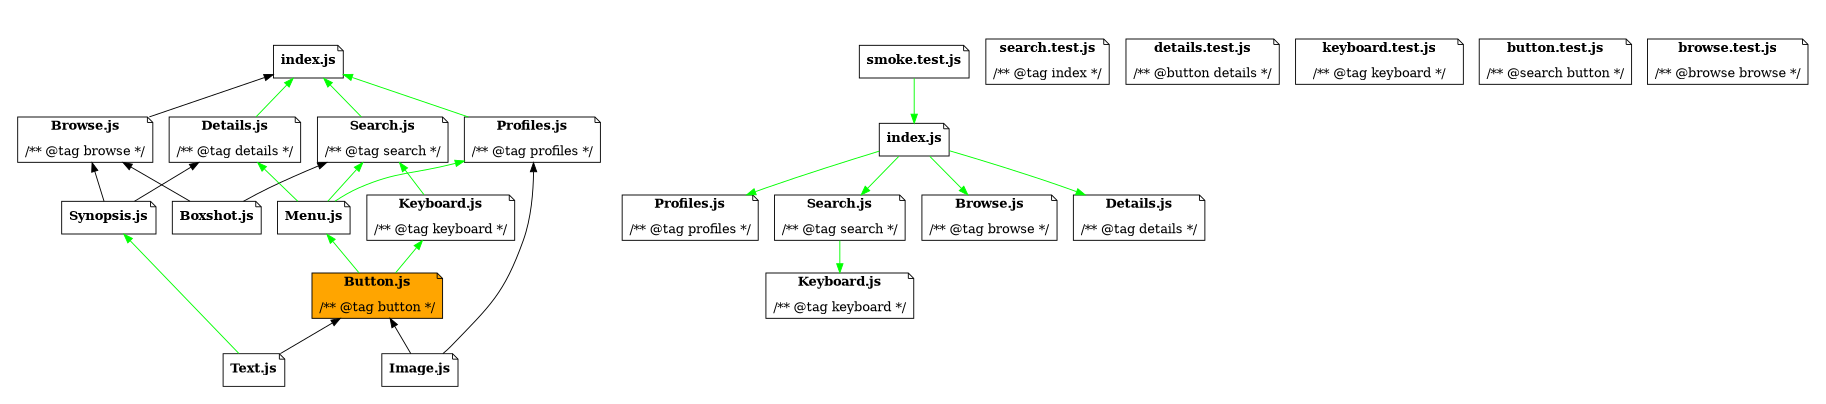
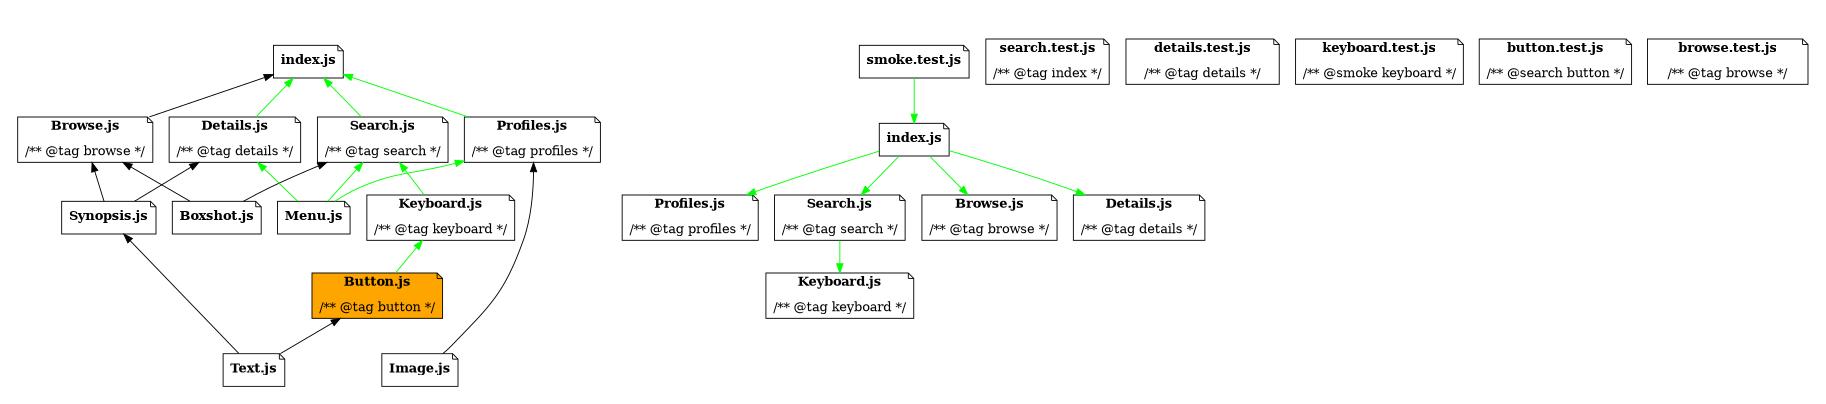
node "details.test.js": text "/** @button details */" -> "/** @tag details */"
node "keyboard.test.js": text "/** @tag keyboard */" -> "/** @smoke keyboard */"
node "browse.test.js": text "/** @browse browse */" -> "/** @tag browse */"
edge "Button.js" -> "Menu.js": removed
edge "Text.js" -> "Synopsis.js": color green -> black
edge "Image.js" -> "Button.js": removed
